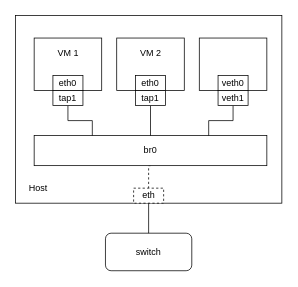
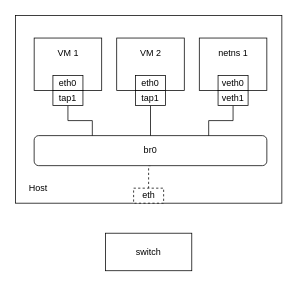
node "netns 1": added
node "br0": shape rectangle -> rounded rectangle
edge "eth" -- "switch": removed
node "switch": shape rounded rectangle -> rectangle
